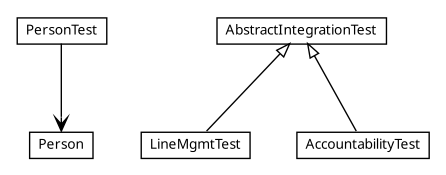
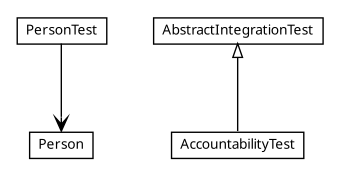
node "LineMgmtTest": removed
